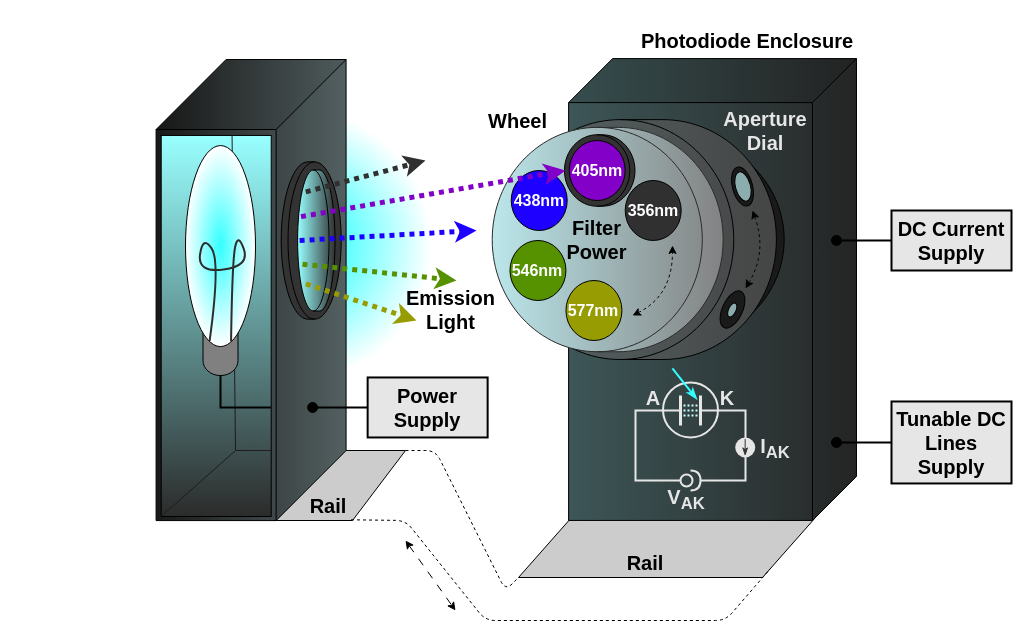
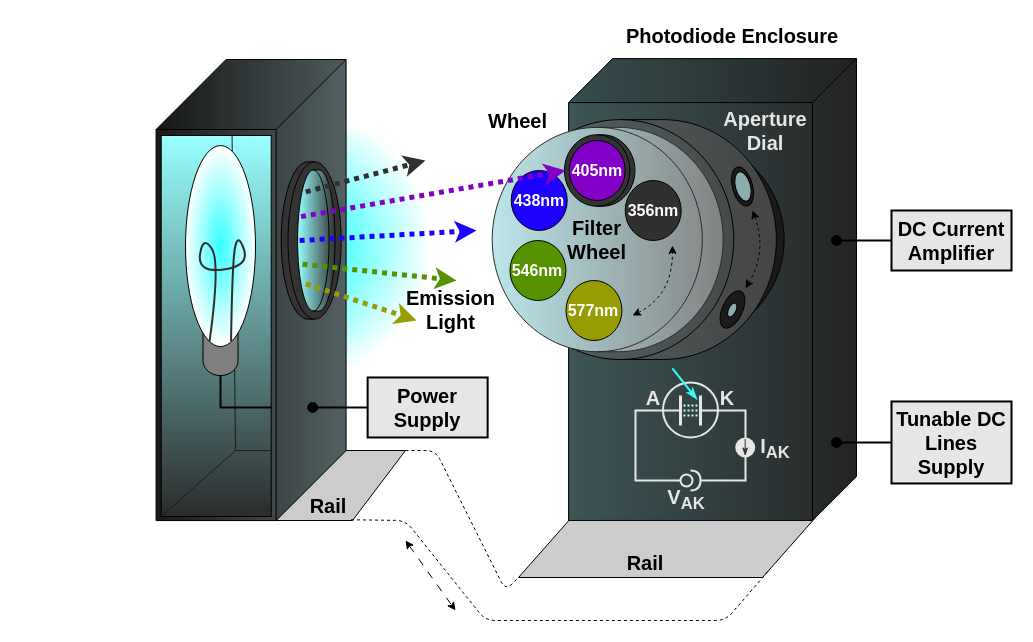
node "Photodiode Enclosure": moved (748, 41) -> (733, 36)
node "Filter Power": label "Filter Power" -> "Filter Wheel"
node "DC Current Supply": label "DC Current Supply" -> "DC Current Amplifier"
